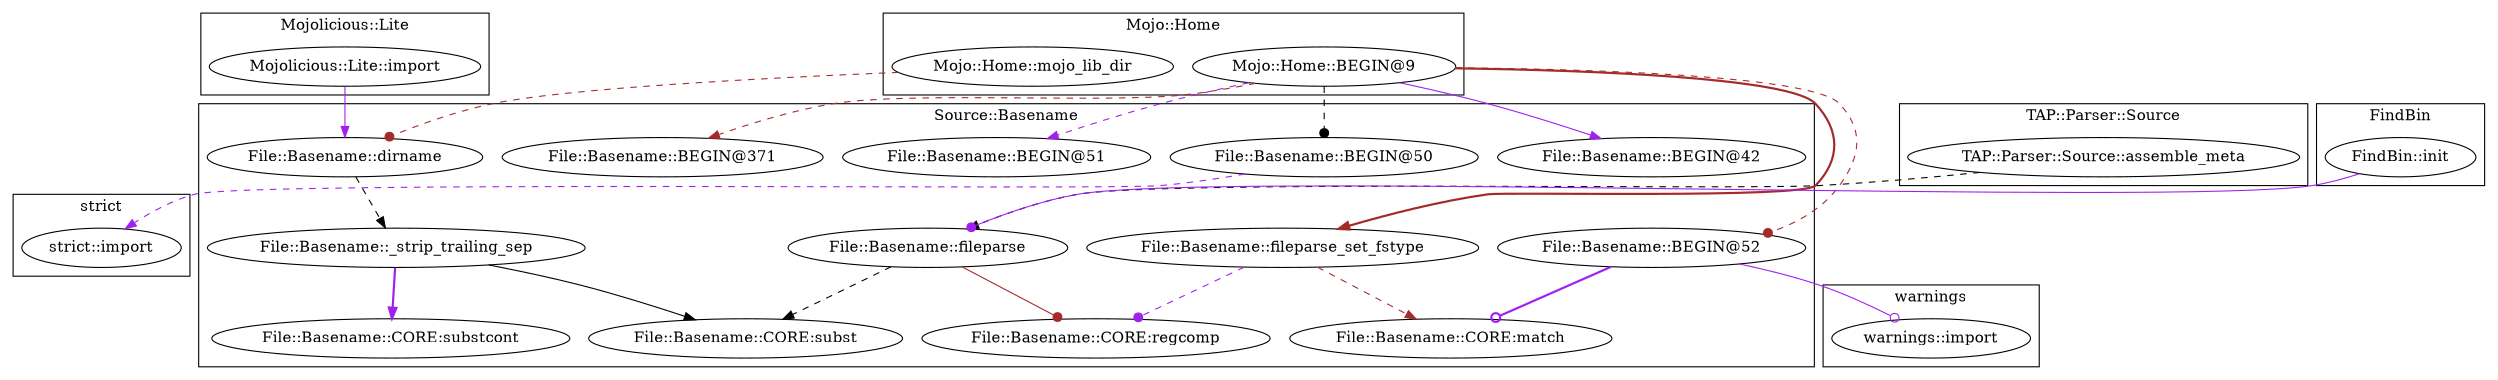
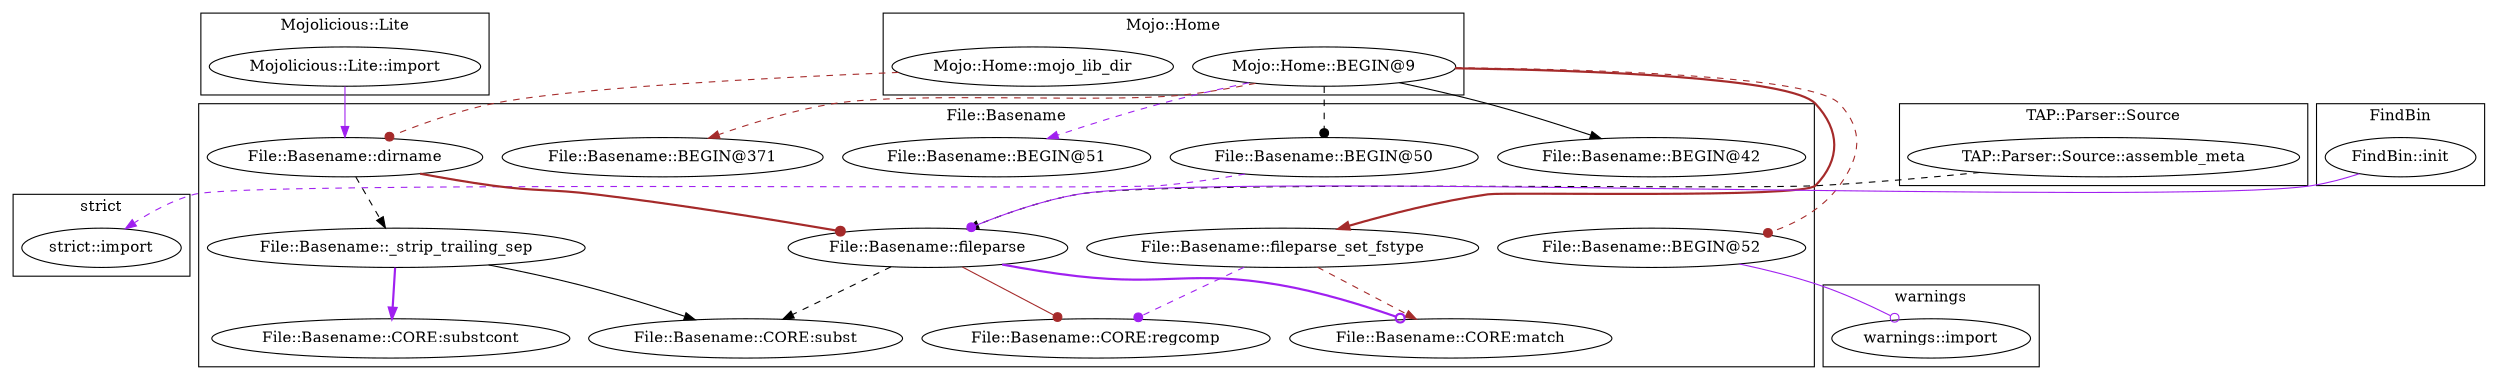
edge "Mojo::Home::BEGIN@9" -> "File::Basename::BEGIN@42": color purple -> black
cluster "Source::Basename": label "Source::Basename" -> "File::Basename"
edge "File::Basename::dirname" -> "File::Basename::fileparse": added
edge "File::Basename::BEGIN@52" -> "File::Basename::CORE:match": now "File::Basename::fileparse" -> "File::Basename::CORE:match"
